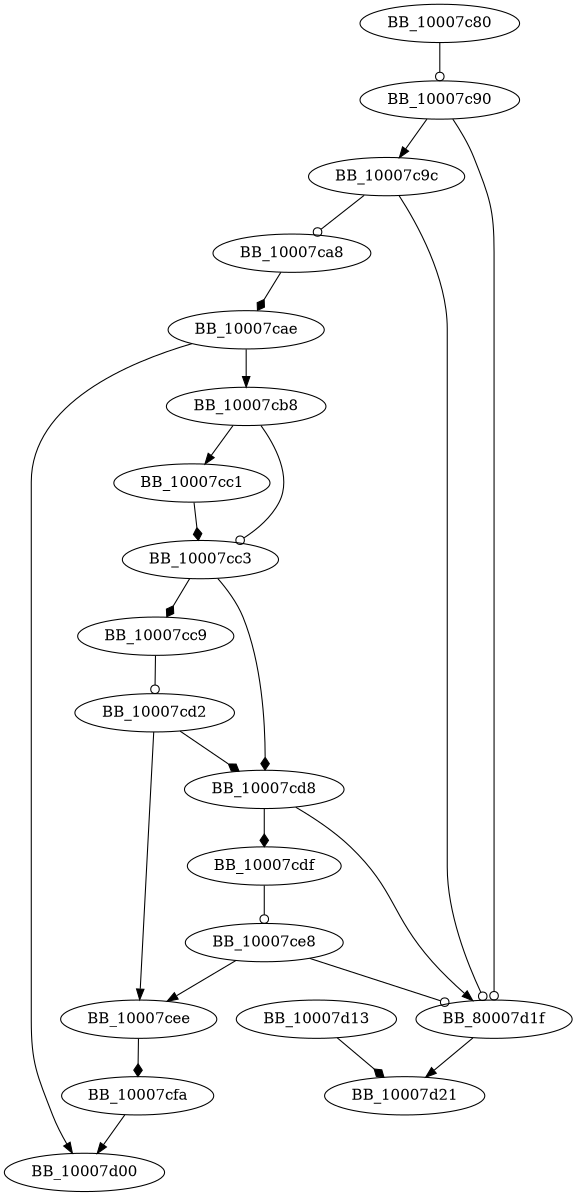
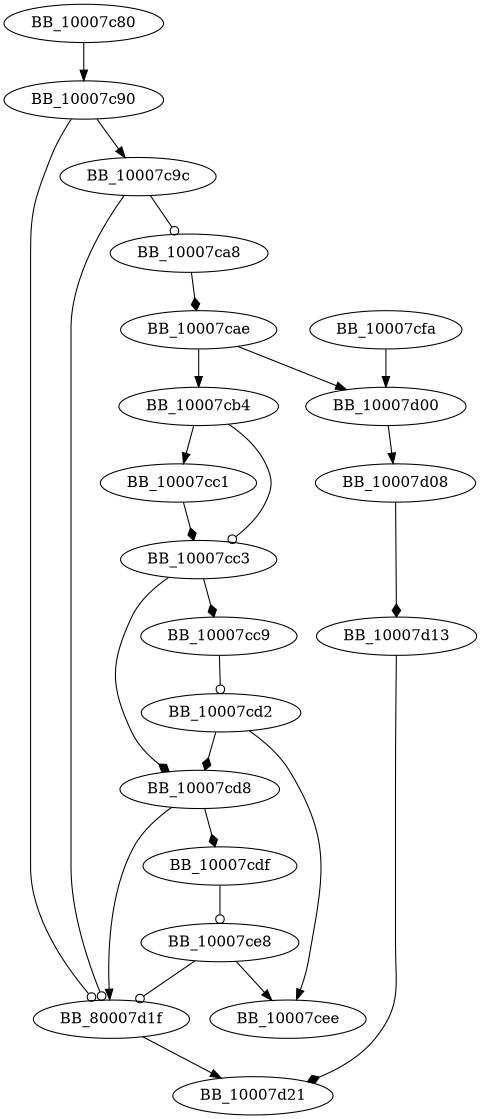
edge "BB_10007c80" -> "BB_10007c90": arrowhead odot -> normal
node "BB_10007cb8": label "BB_10007cb8" -> "BB_10007cb4"
node "BB_10007d08": added
edge "BB_10007cee" -> "BB_10007cfa": removed
